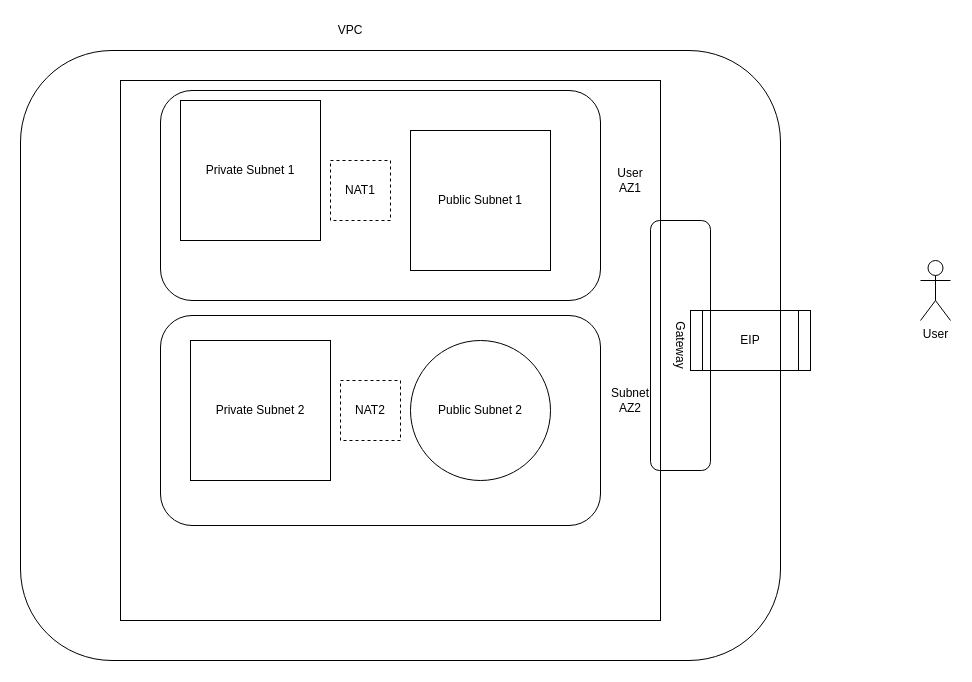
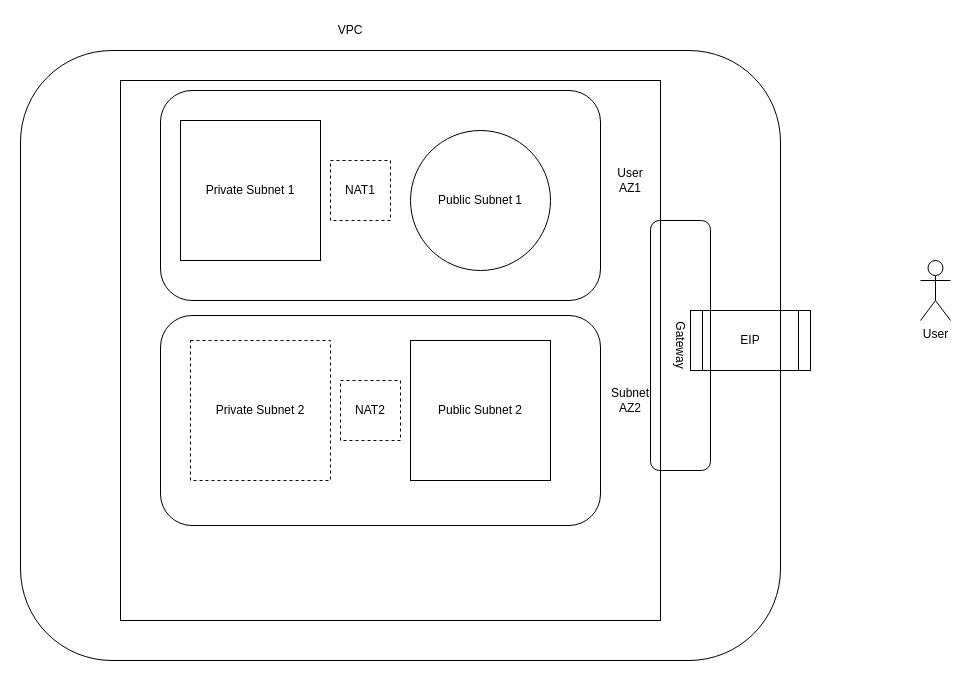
node "Private Subnet 1": moved (251, 171) -> (251, 191)
node "Public Subnet 1": shape rectangle -> ellipse
node "Private Subnet 2": style solid -> dashed
node "Public Subnet 2": shape ellipse -> rectangle
